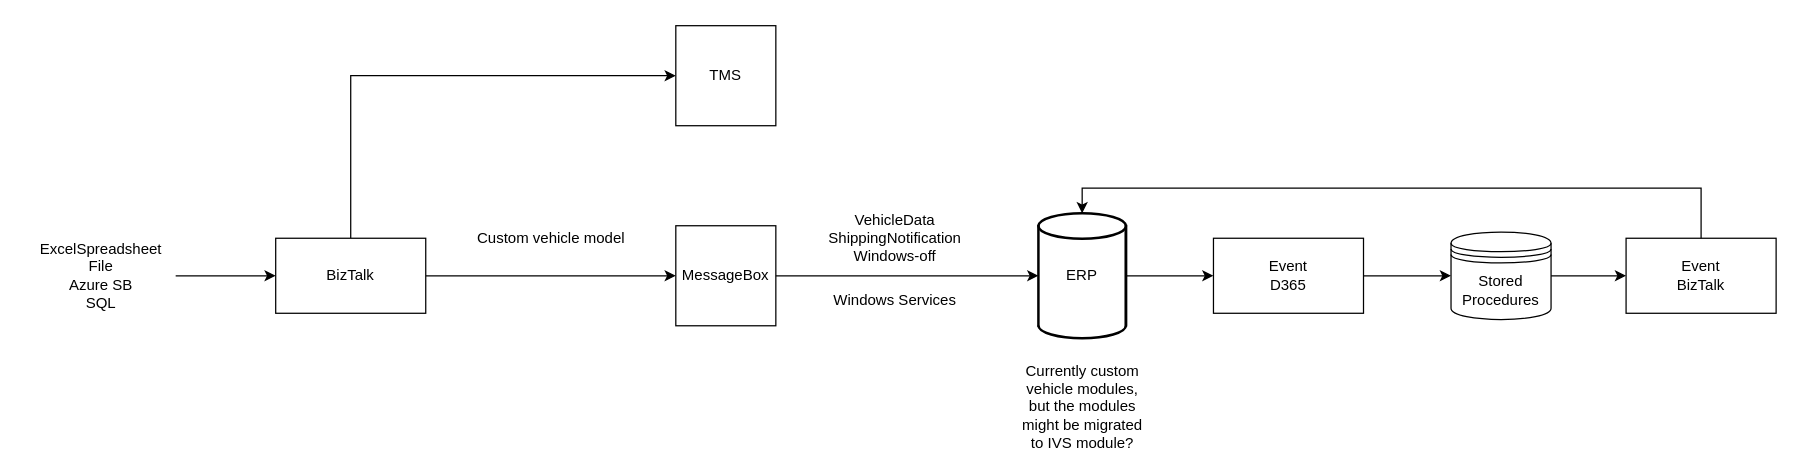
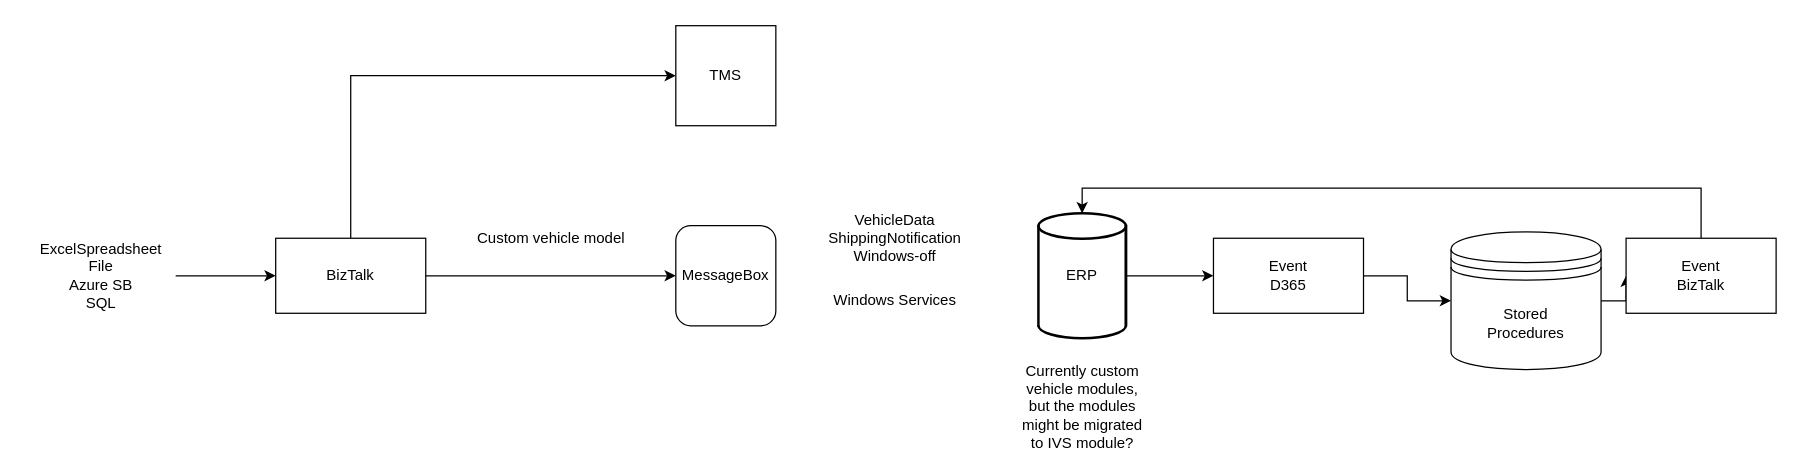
node "MessageBox": shape rectangle -> rounded rectangle
edge "MessageBox" -> "ERP": removed
node "Stored Procedures": size 100x88 -> 150x138
